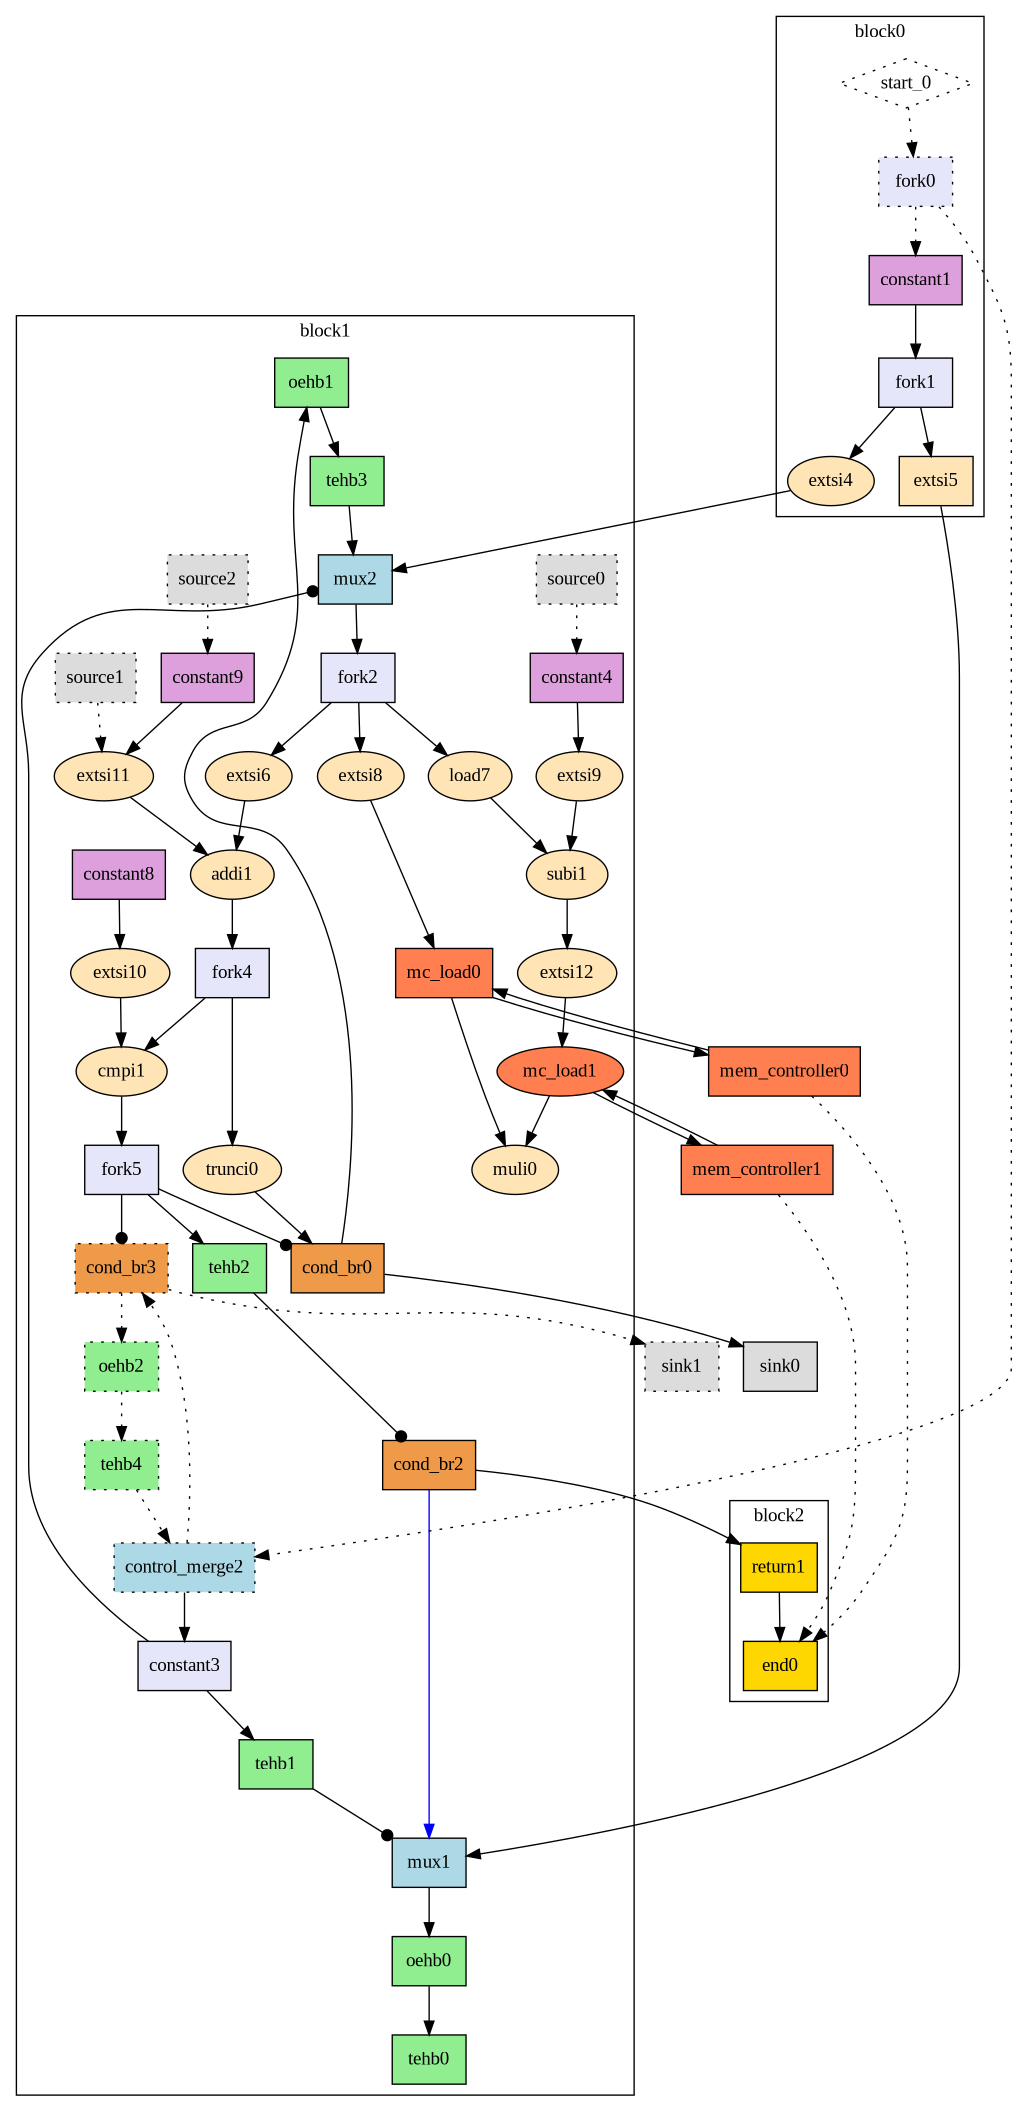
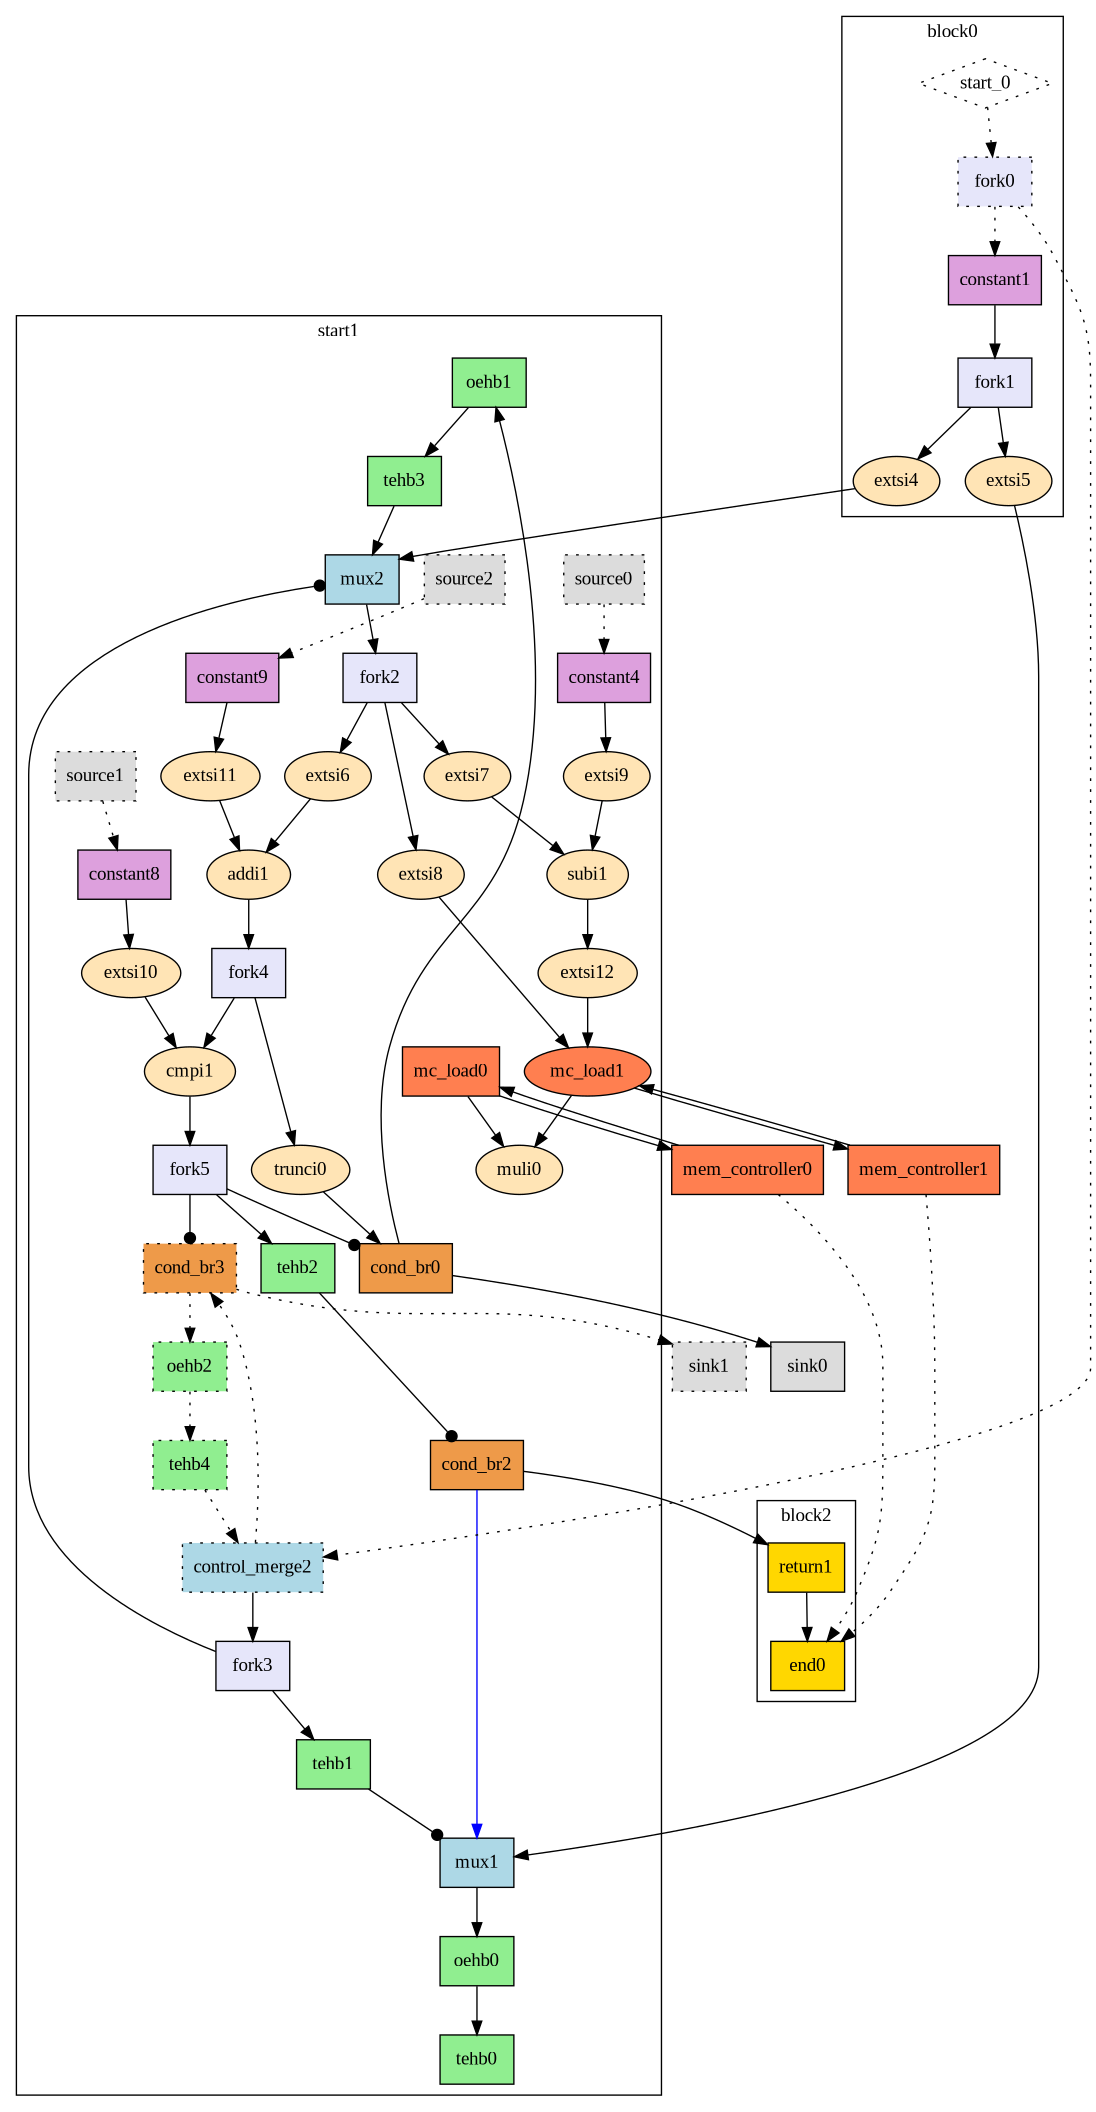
cluster "block1": label "block1" -> "start1"
node "extsi5": shape box -> ellipse
edge "source1" -- "extsi11": now "source1" -- "constant8"
node "load7": label "load7" -> "extsi7"
edge "extsi8" -- "mc_load0": now "extsi8" -- "mc_load1"
node "constant3": label "constant3" -> "fork3"
